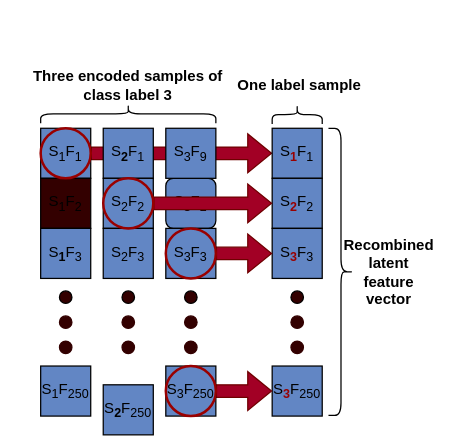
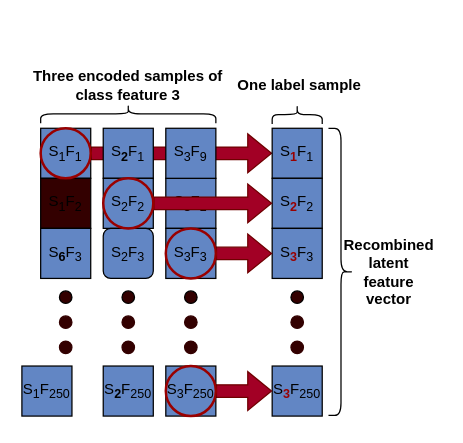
node "Three encoded samples of class label 3": label "Three encoded samples of class label 3" -> "Three encoded samples of class feature 3"
node "S3F2": shape rounded rectangle -> rectangle
node "S1F3": label "S1F3" -> "S6F3"
node "S2F3": shape rectangle -> rounded rectangle
node "S1F250": moved (66, 391) -> (47, 391)
node "S2F250": moved (128, 409) -> (128, 391)
